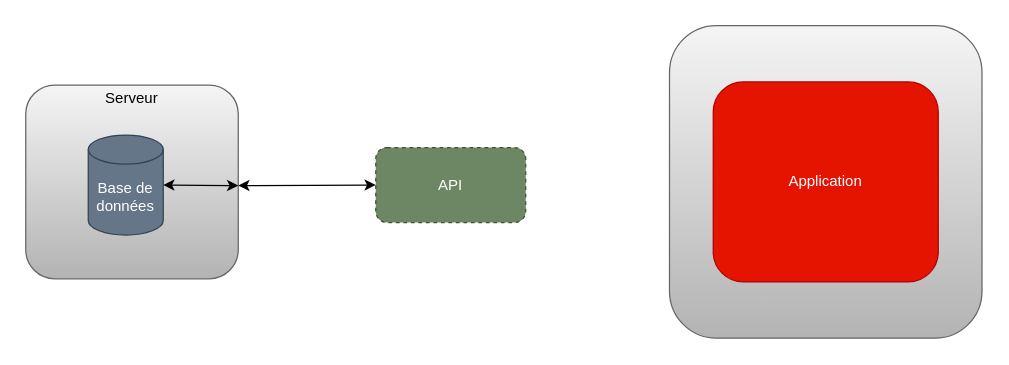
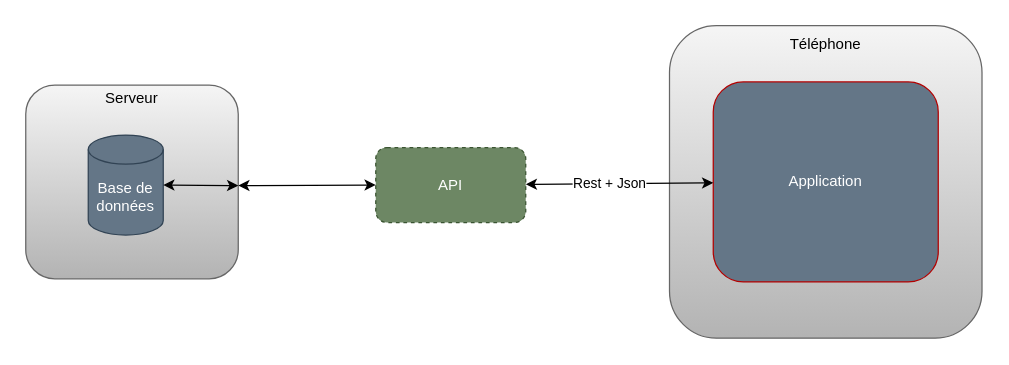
node "Téléphone": added
node "Application": fillcolor #e51400 -> #647687
edge "Application" -- "API": added, label "Rest + Json"
